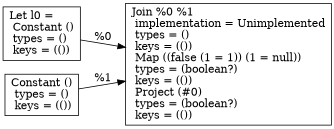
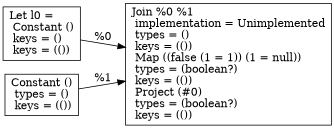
node "Let l0 = Constant () types = () keys = (())": label "Let l0 = Constant () types = () keys = (())" -> "Let l0 = Constant () keys = () keys = (())"
